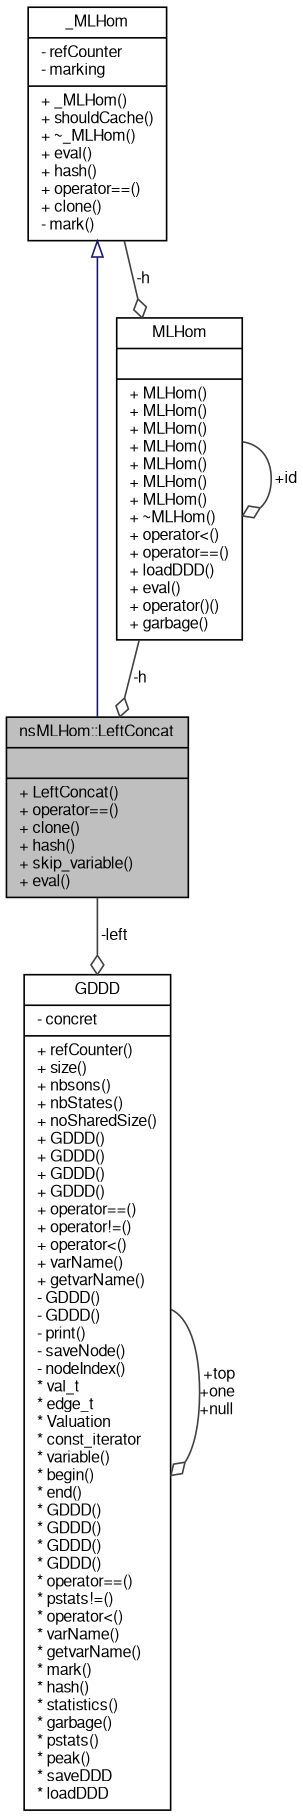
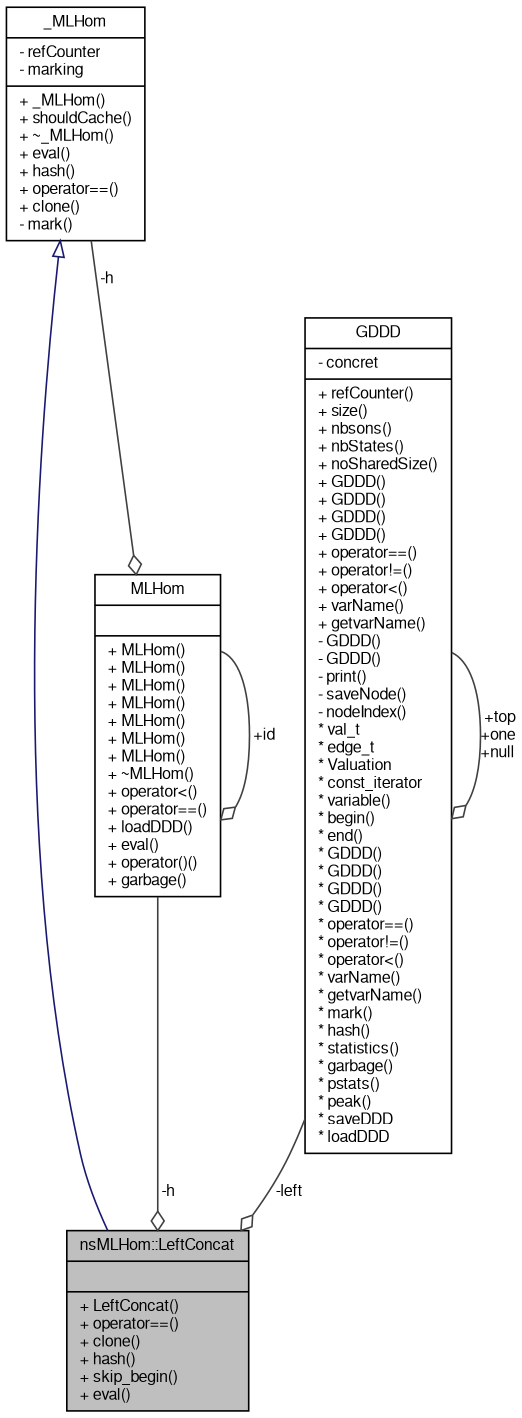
node "nsMLHom::LeftConcat": text "+ skip_variable()" -> "+ skip_begin()"
edge "nsMLHom::LeftConcat" -> "GDDD": reversed
node "GDDD": text "* pstats!=()" -> "* operator!=()"
